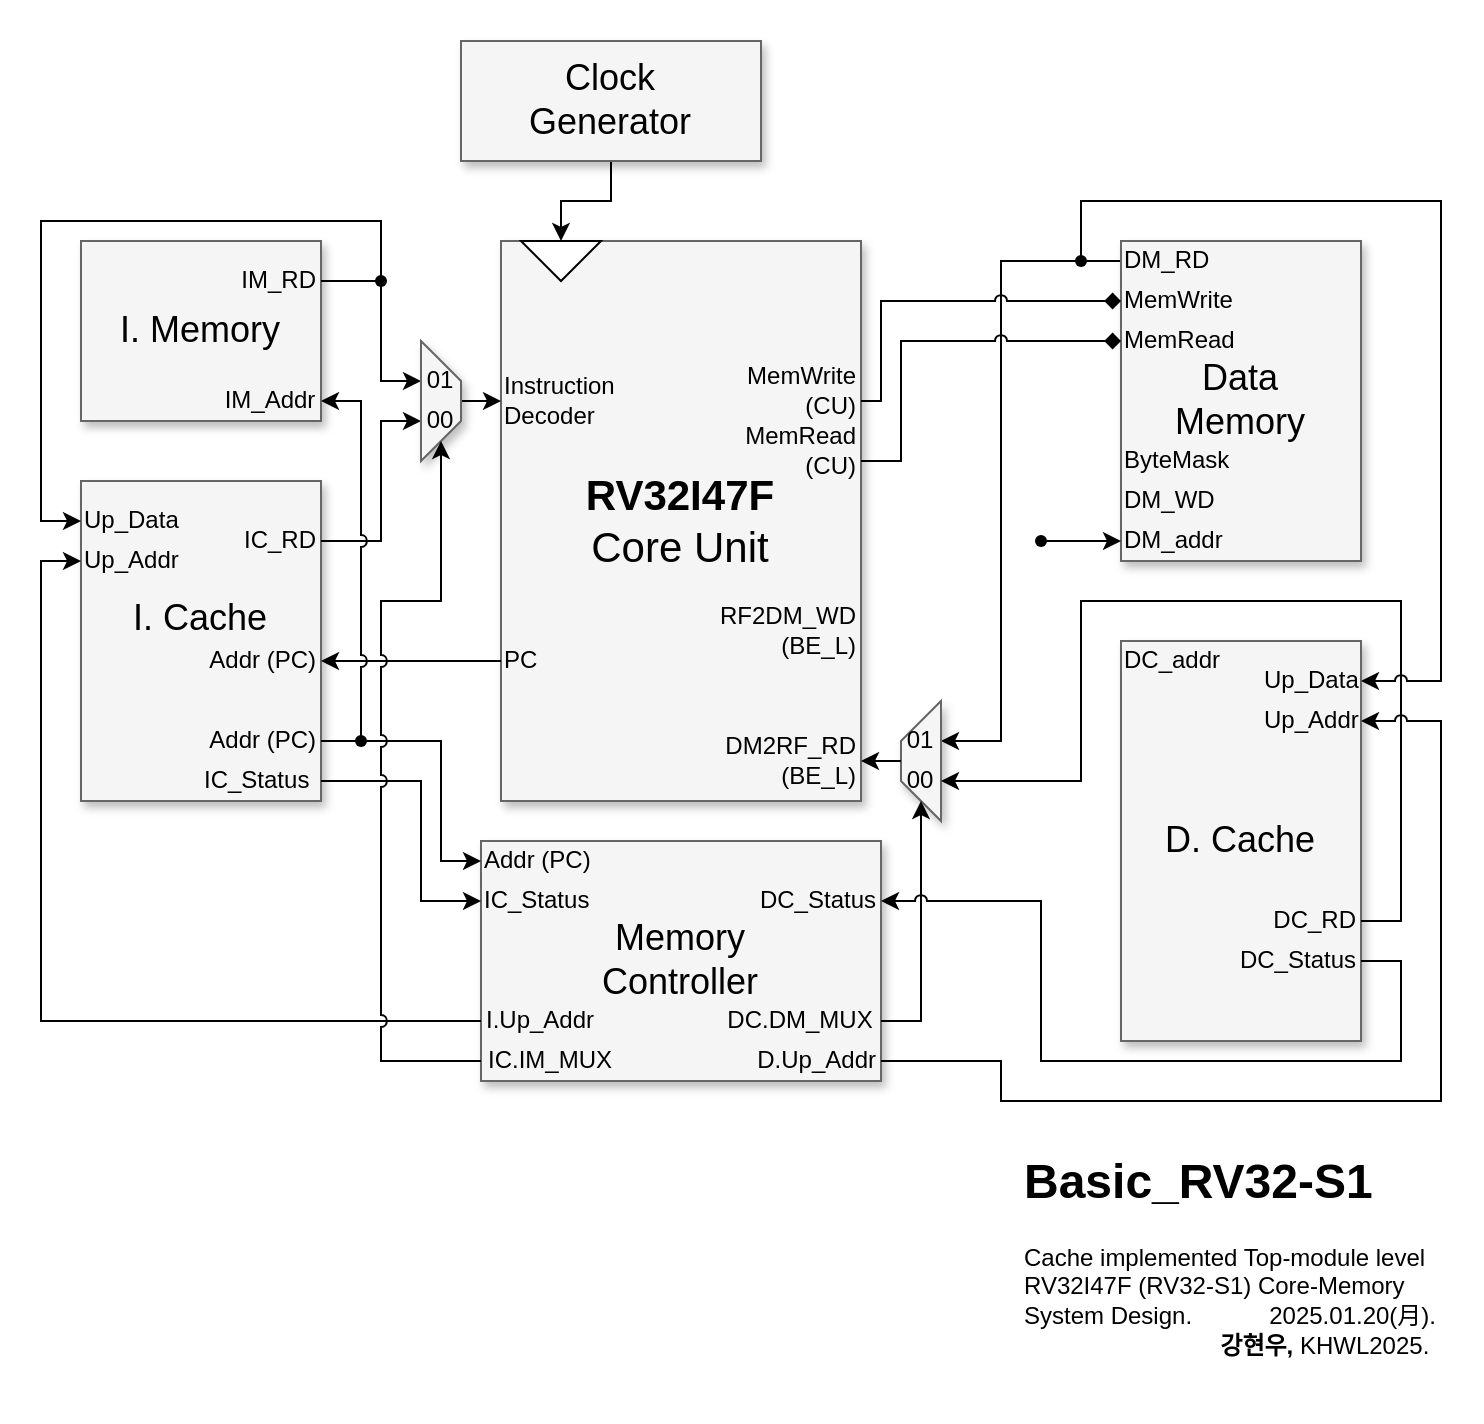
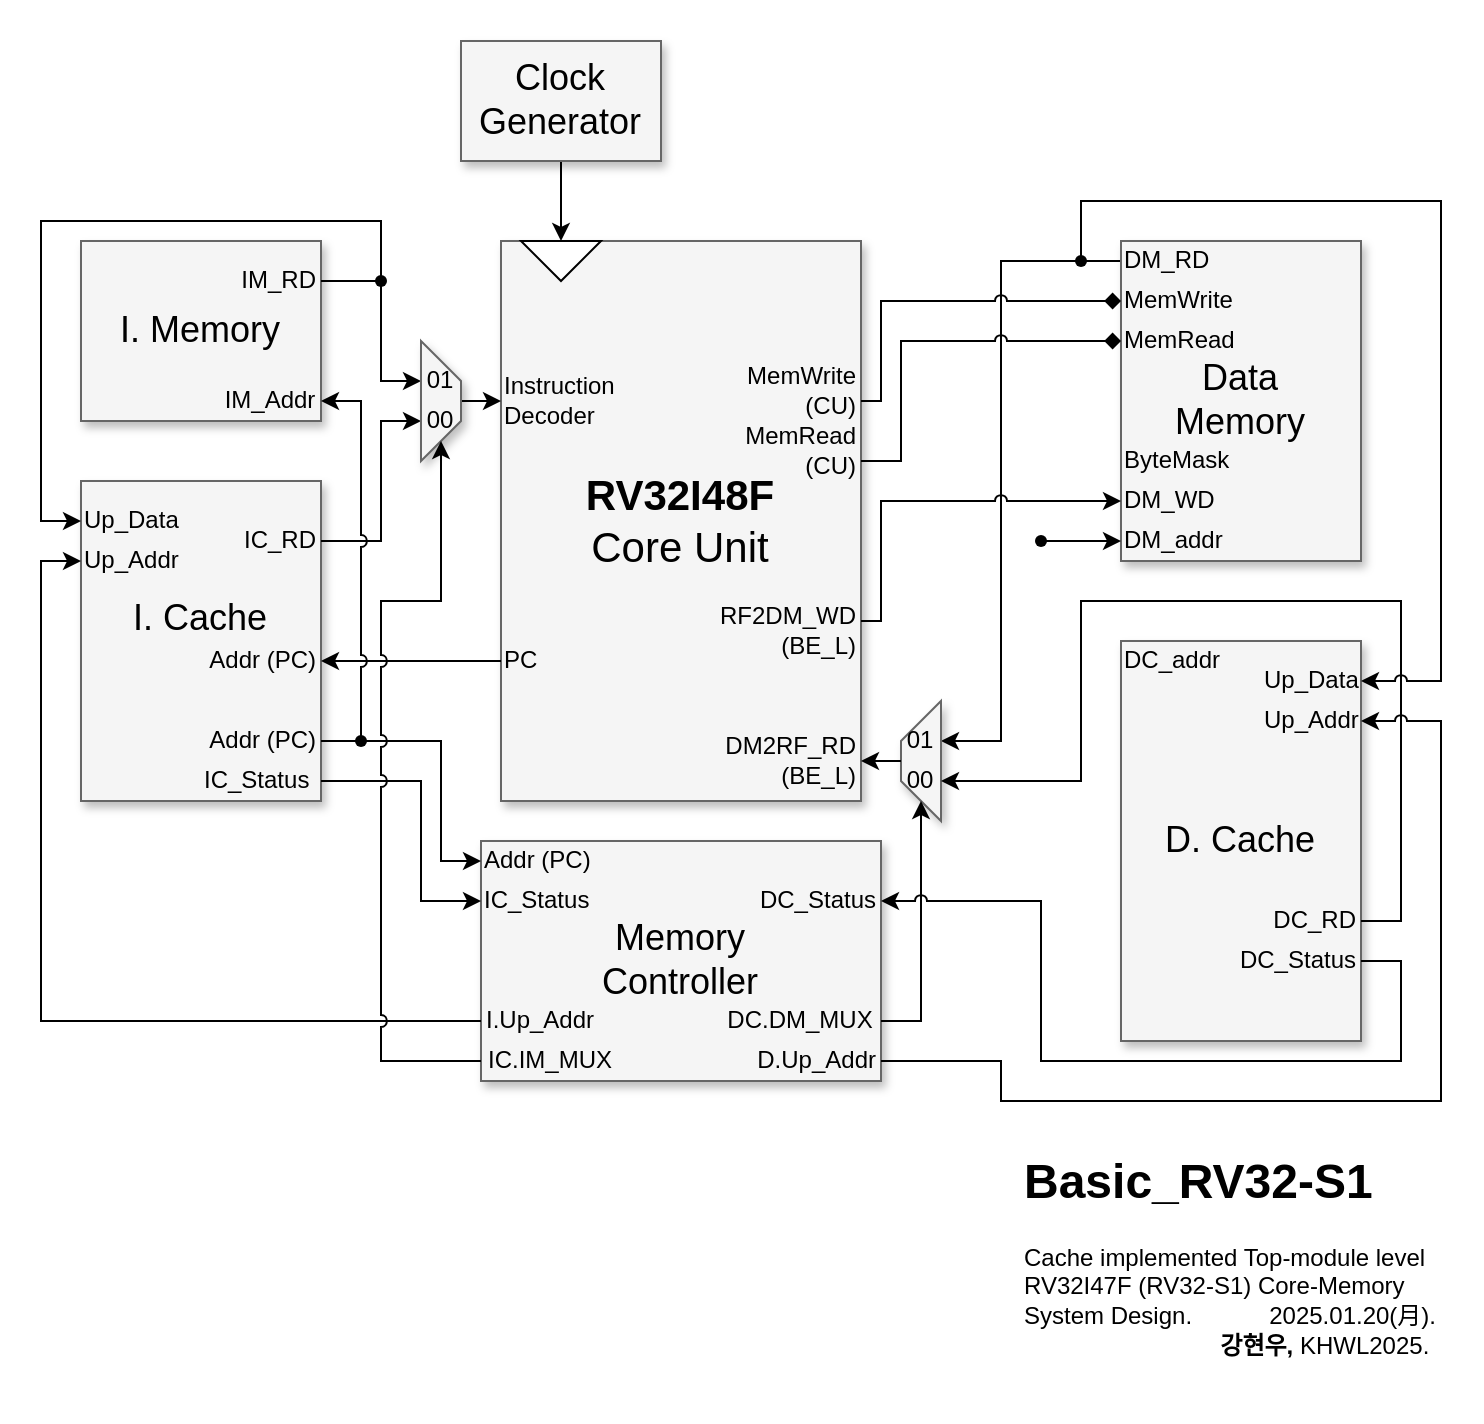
node "Clock Generator": size 300x120 -> 200x120
edge "RF2DM_WD (BE_L)" -> "DM_WD": added
node "RV32I47F Core Unit": label "RV32I47F Core Unit" -> "RV32I48F Core Unit"
